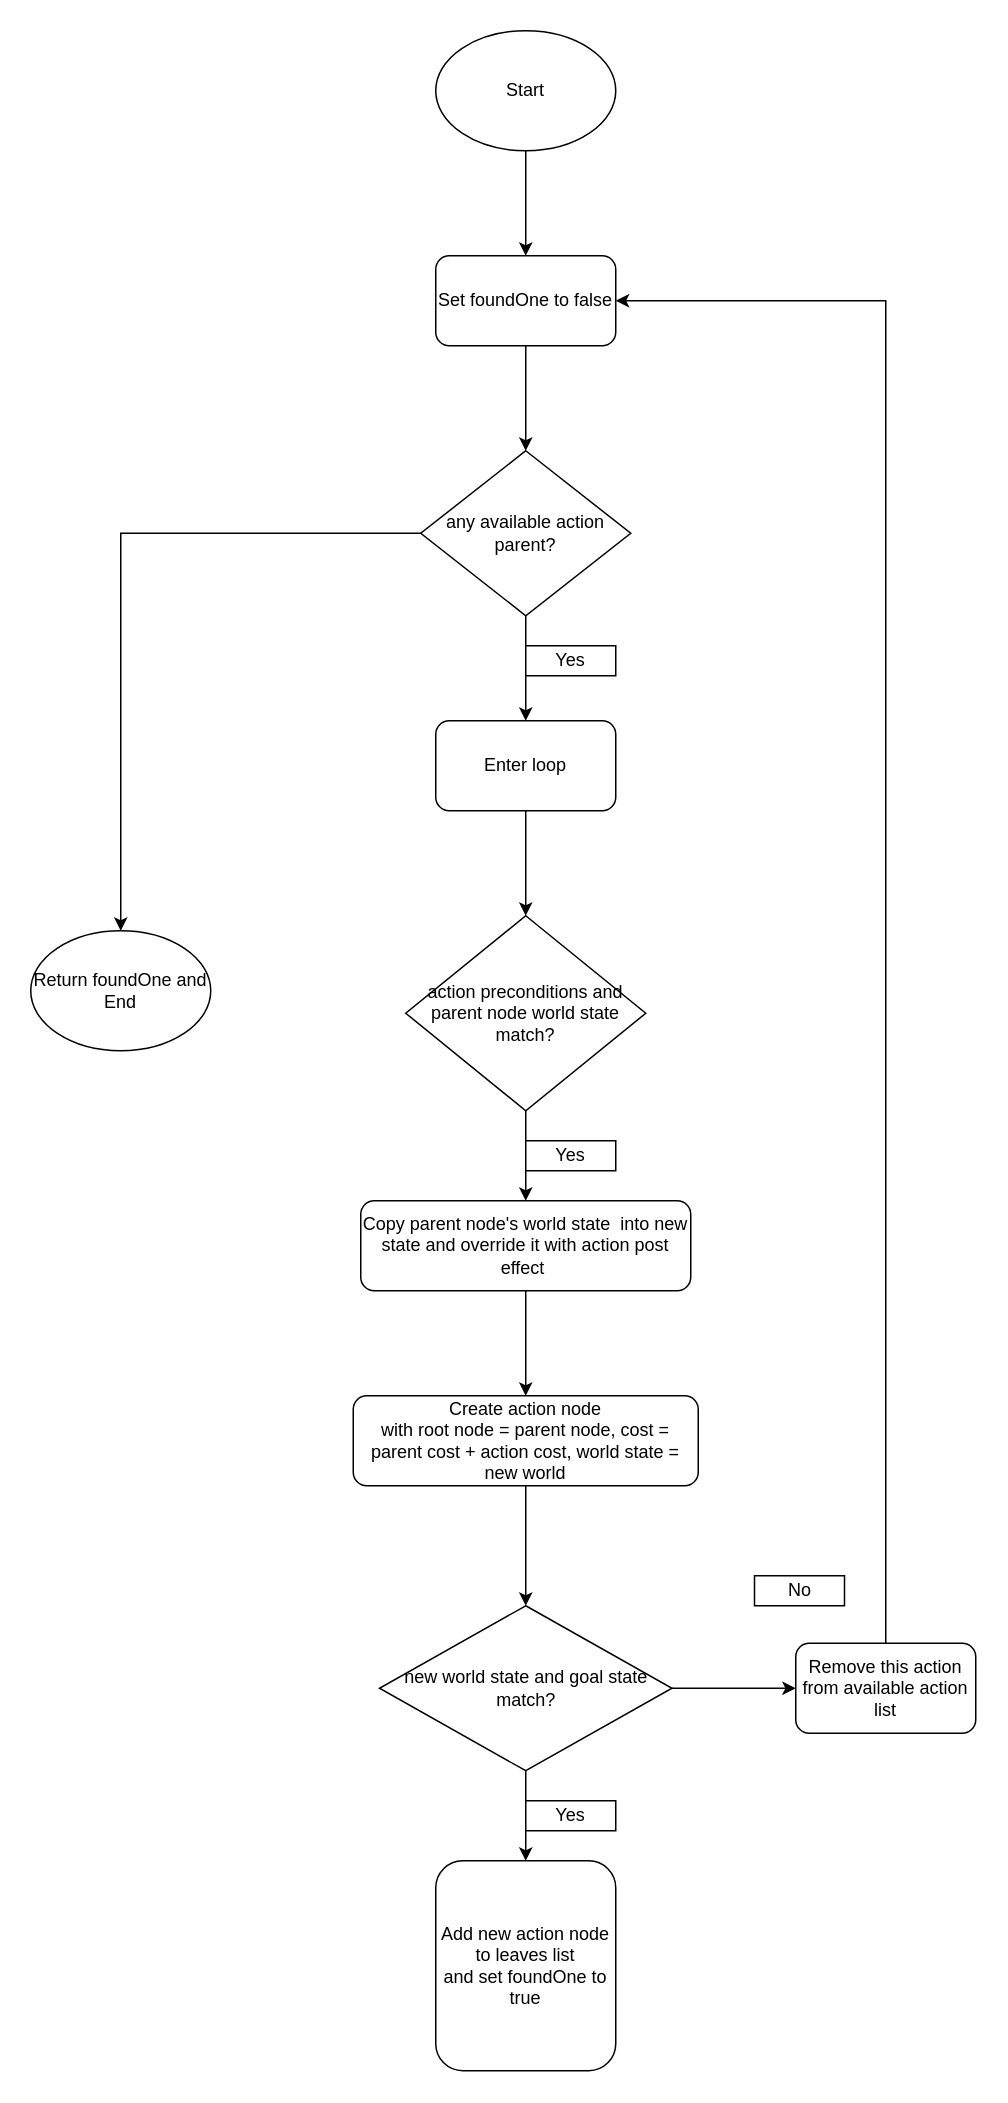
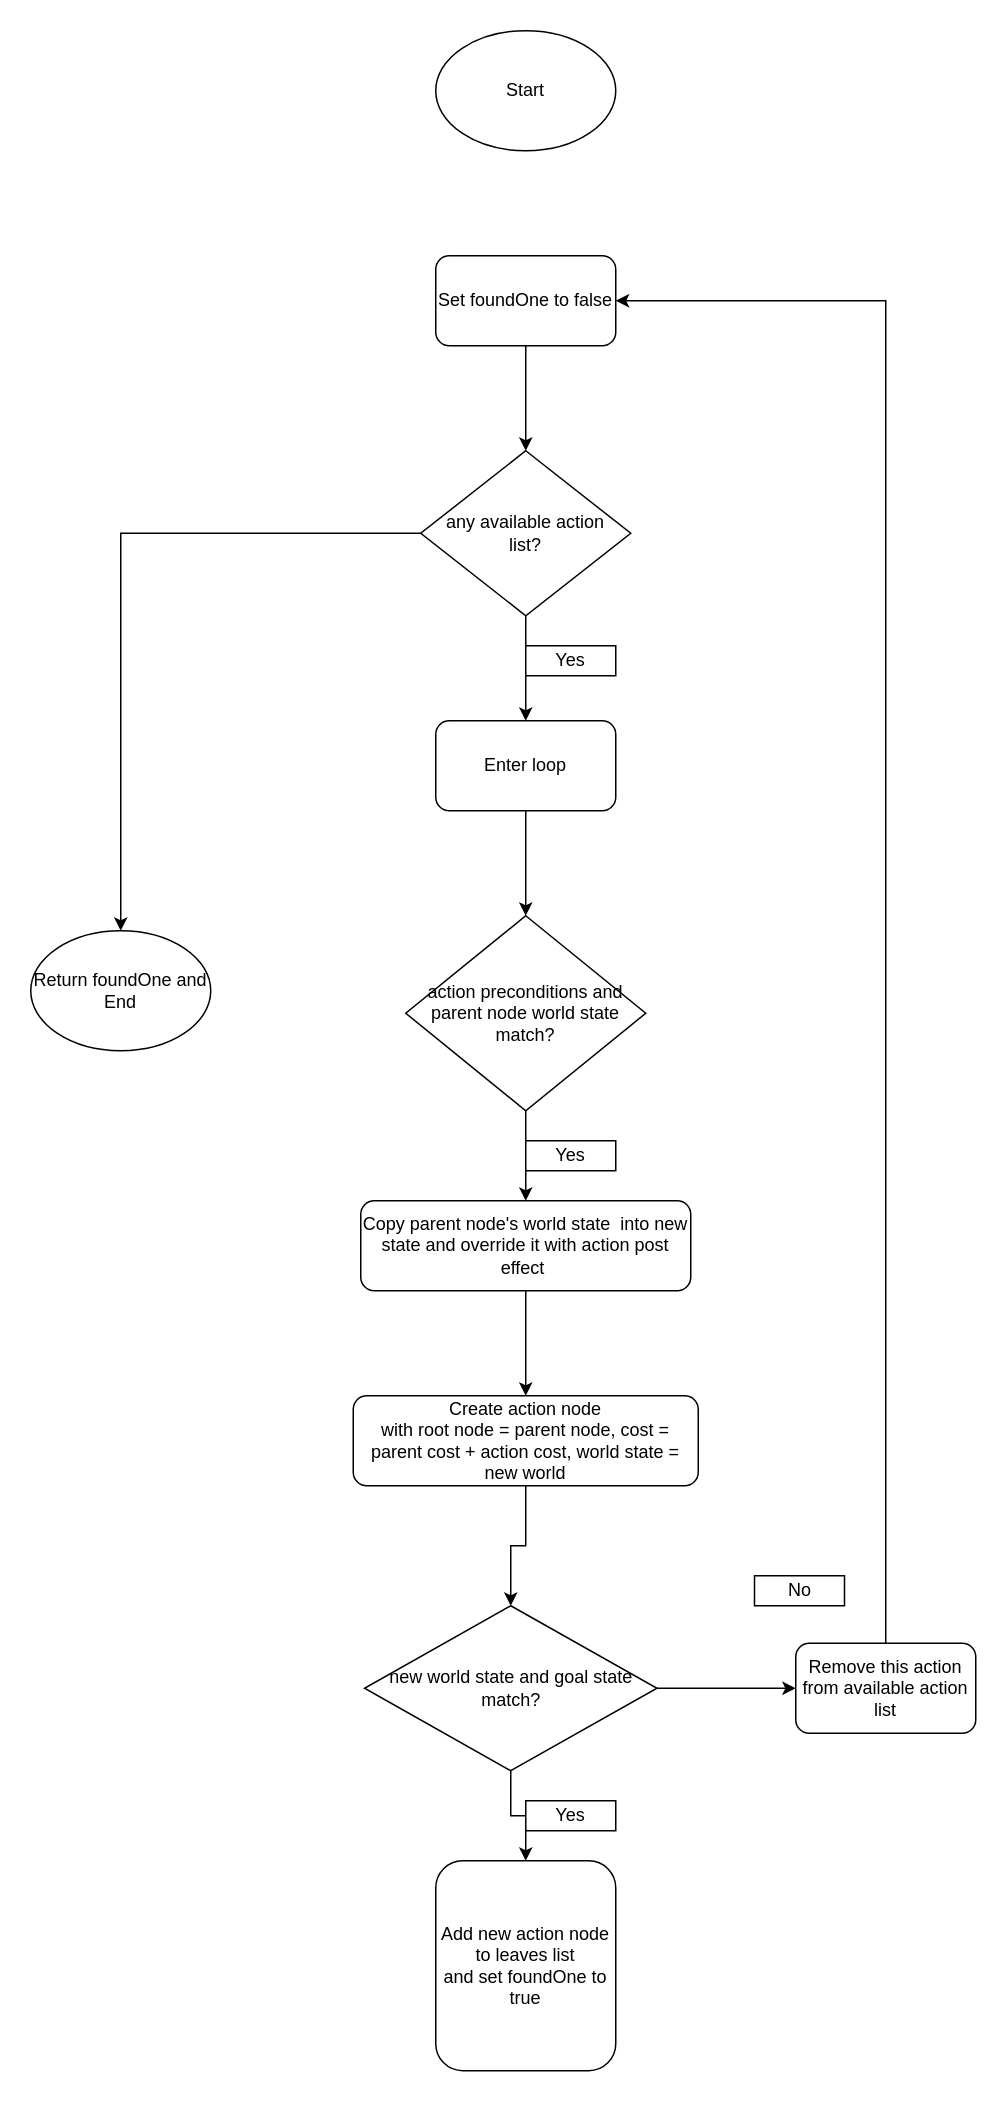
edge "Start" -> "Set foundOne to false": removed
node "any available action parent?": label "any available action parent?" -> "any available action list?"
node "new world state and goal state match?": moved (526, 1688) -> (511, 1688)
